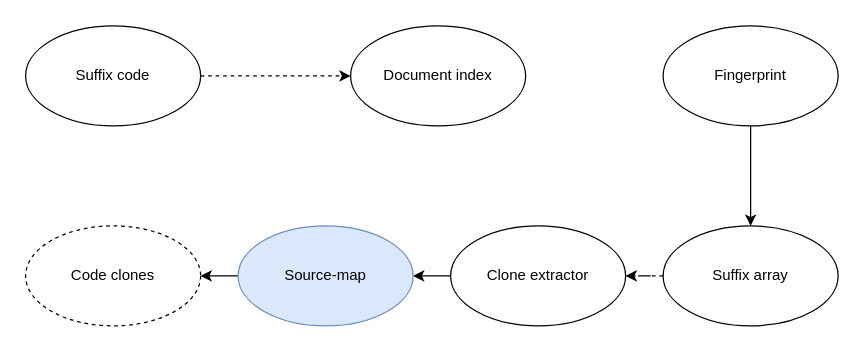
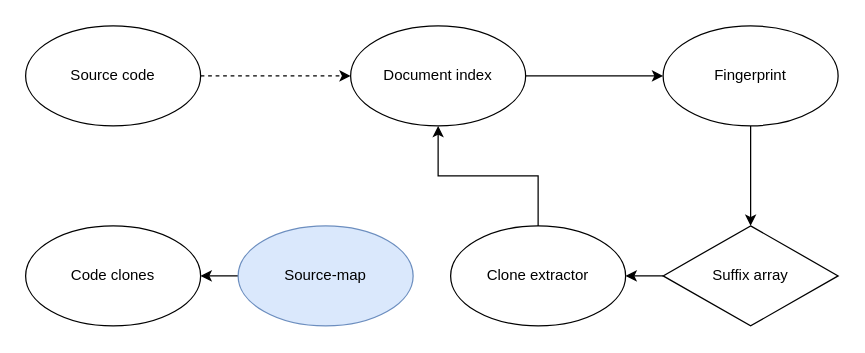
node "Suffix code": label "Suffix code" -> "Source code"
edge "Document index" -> "Fingerprint": added
node "Code clones": style dashed -> solid
edge "Clone extractor" -> "Source-map": now "Clone extractor" -> "Document index"
edge "Suffix array" -> "Clone extractor": style dashed -> solid
node "Suffix array": shape ellipse -> diamond
